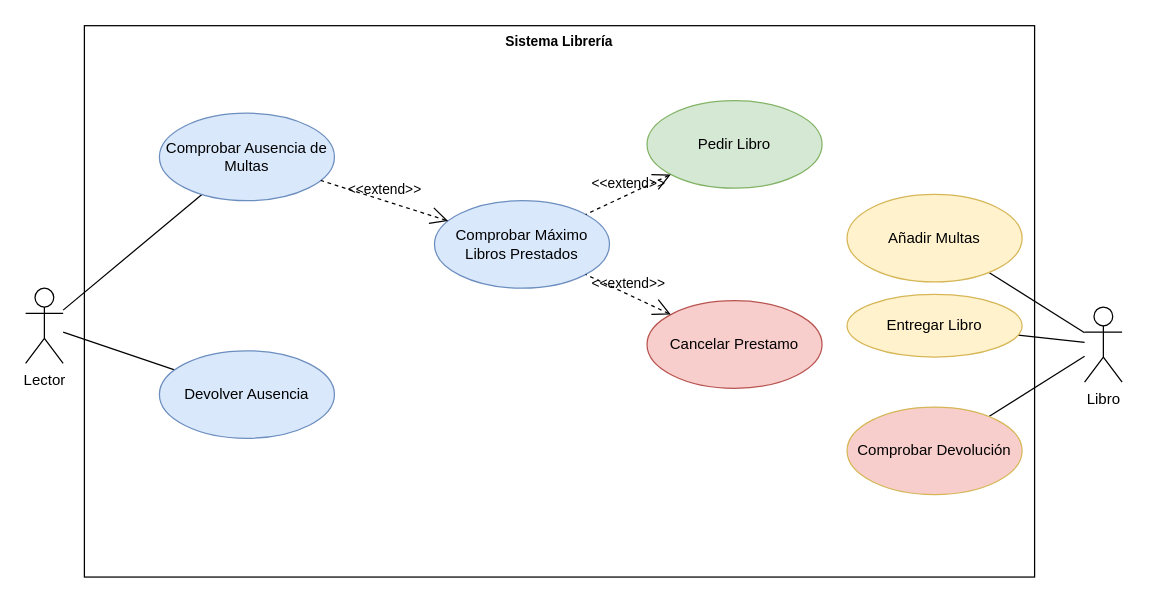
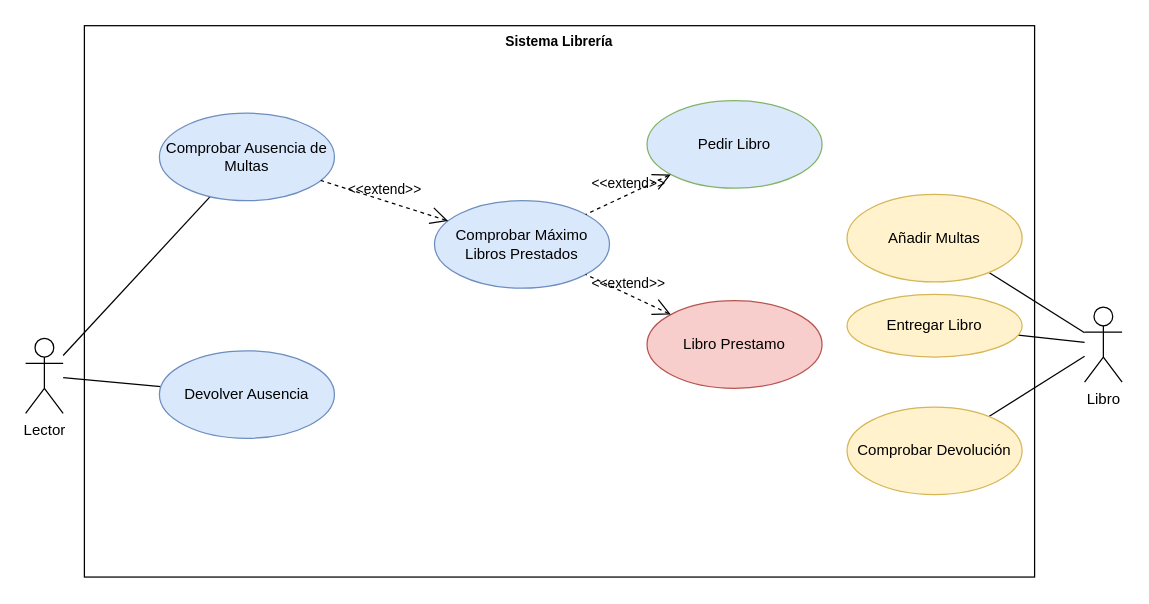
node "Pedir Libro": fillcolor #d5e8d4 -> #dae8fc
node "Lector": moved (44, 326) -> (44, 376)
node "Cancelar Prestamo": label "Cancelar Prestamo" -> "Libro Prestamo"
node "Comprobar Devolución": fillcolor #f8cecc -> #fff2cc
